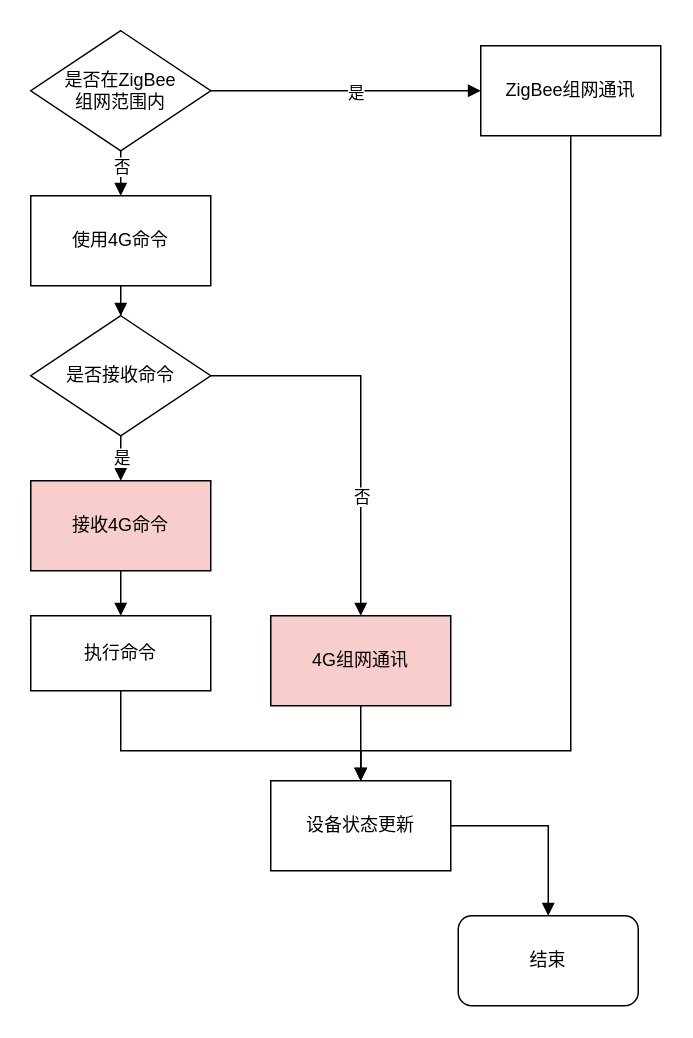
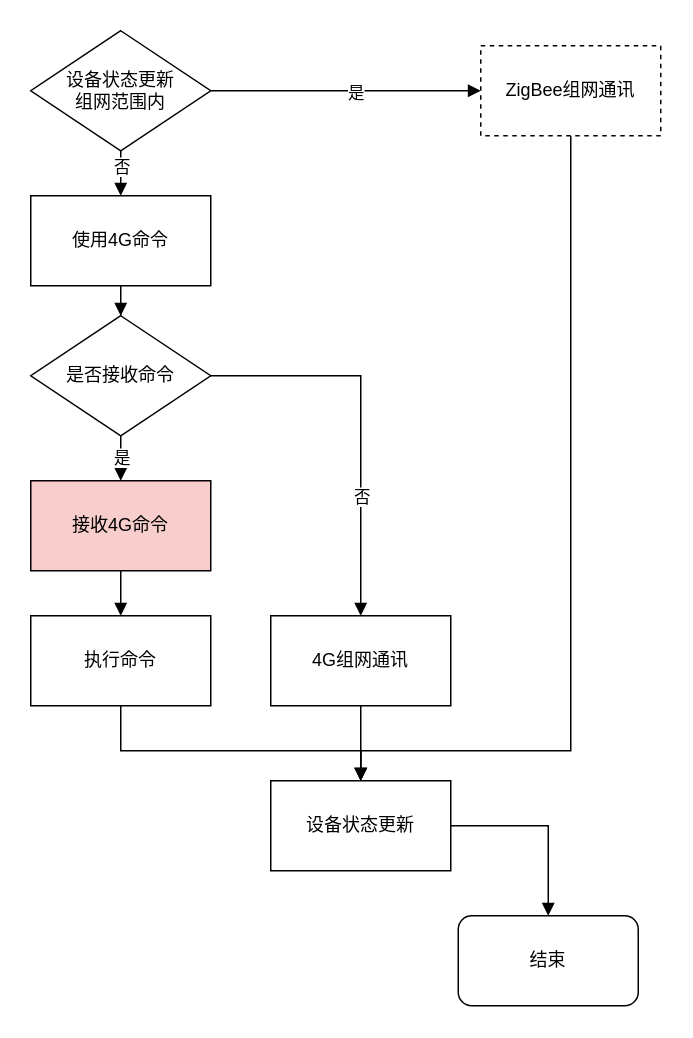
node "是否在ZigBee 组网范围内": label "是否在ZigBee 组网范围内" -> "设备状态更新 组网范围内"
node "ZigBee组网通讯": style solid -> dashed
node "执行命令": size 180x75 -> 180x90
node "4G组网通讯": fillcolor #f8cecc -> #ffffff
